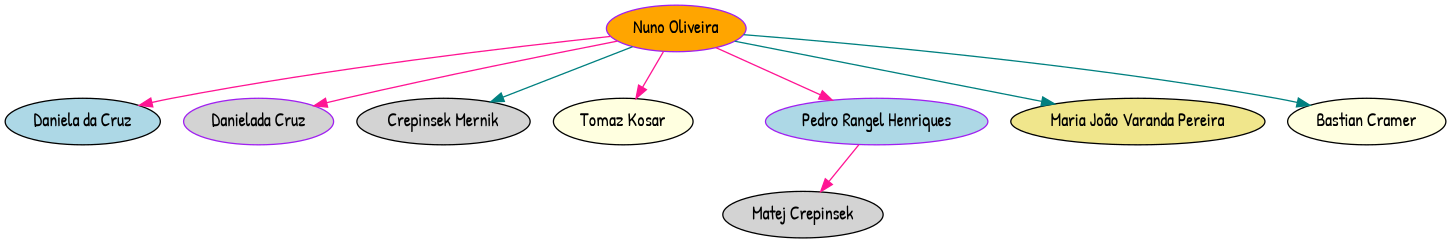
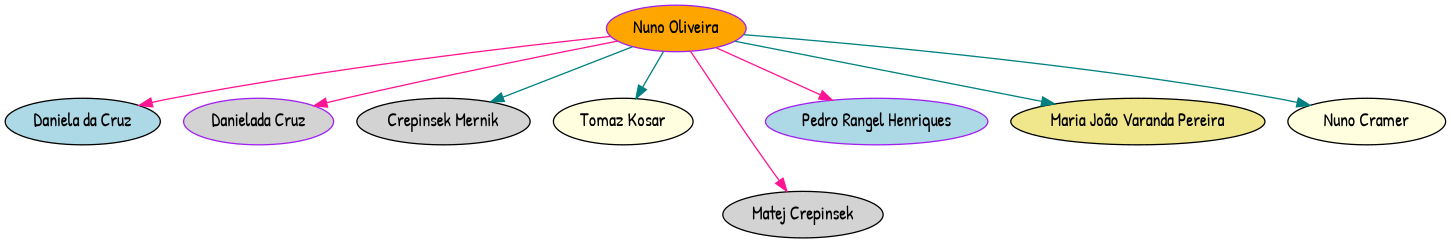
edge "Nuno Oliveira" -> "Tomaz Kosar": color deeppink -> teal
node "Bastian Cramer": label "Bastian Cramer" -> "Nuno Cramer"
edge "Pedro Rangel Henriques" -> "Matej Crepinsek": now "Nuno Oliveira" -> "Matej Crepinsek"
